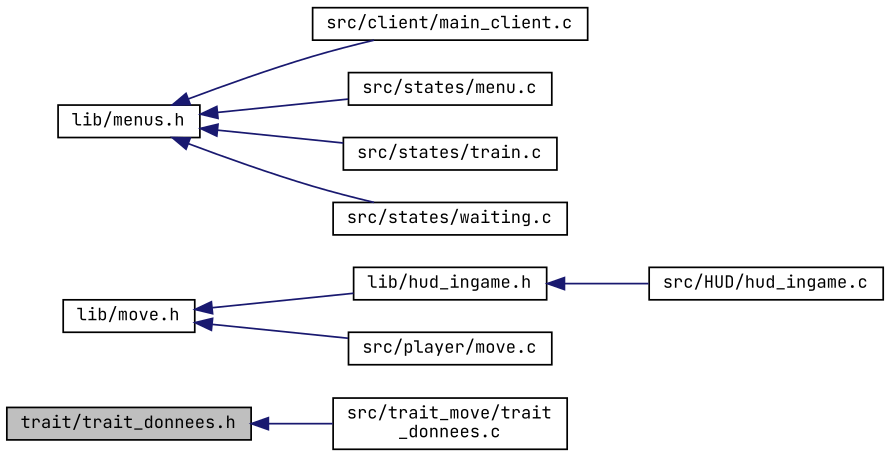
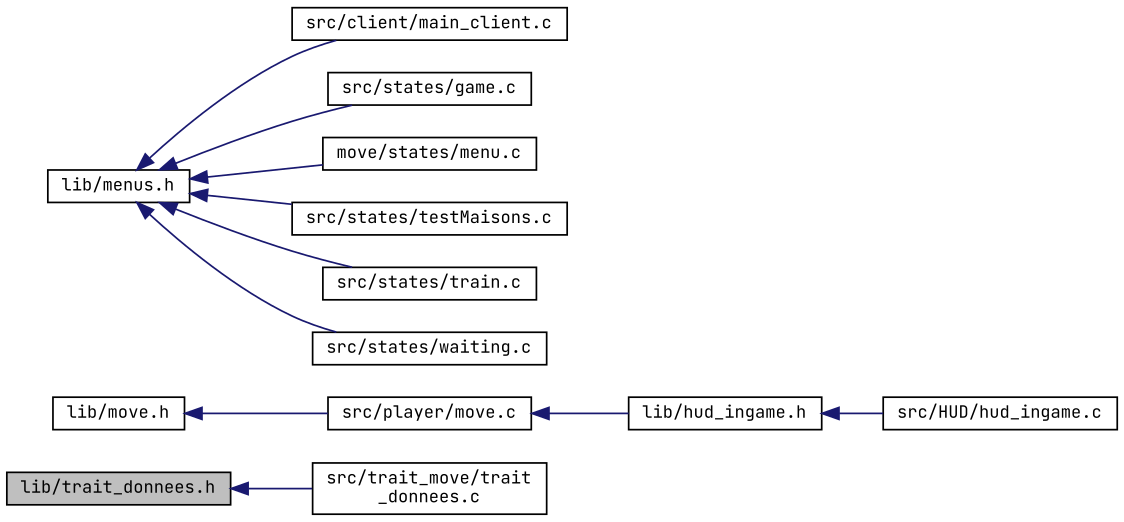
node "src/states/game.c": added
node "src/states/menu.c": label "src/states/menu.c" -> "move/states/menu.c"
node "src/states/testMaisons.c": added
edge "lib/hud_ingame.h" -> "lib/move.h": now "lib/hud_ingame.h" -> "src/player/move.c"
node "trait/trait_donnees.h": label "trait/trait_donnees.h" -> "lib/trait_donnees.h"
